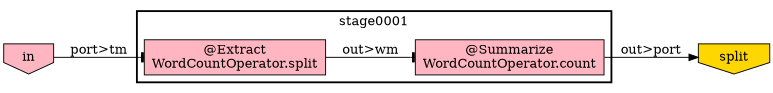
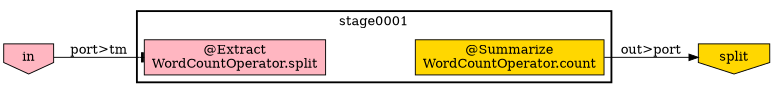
edge "@Extract WordCountOperator.split" -> "@Summarize WordCountOperator.count": removed, label "out>wm"
node "@Summarize WordCountOperator.count": fillcolor lightpink -> gold
